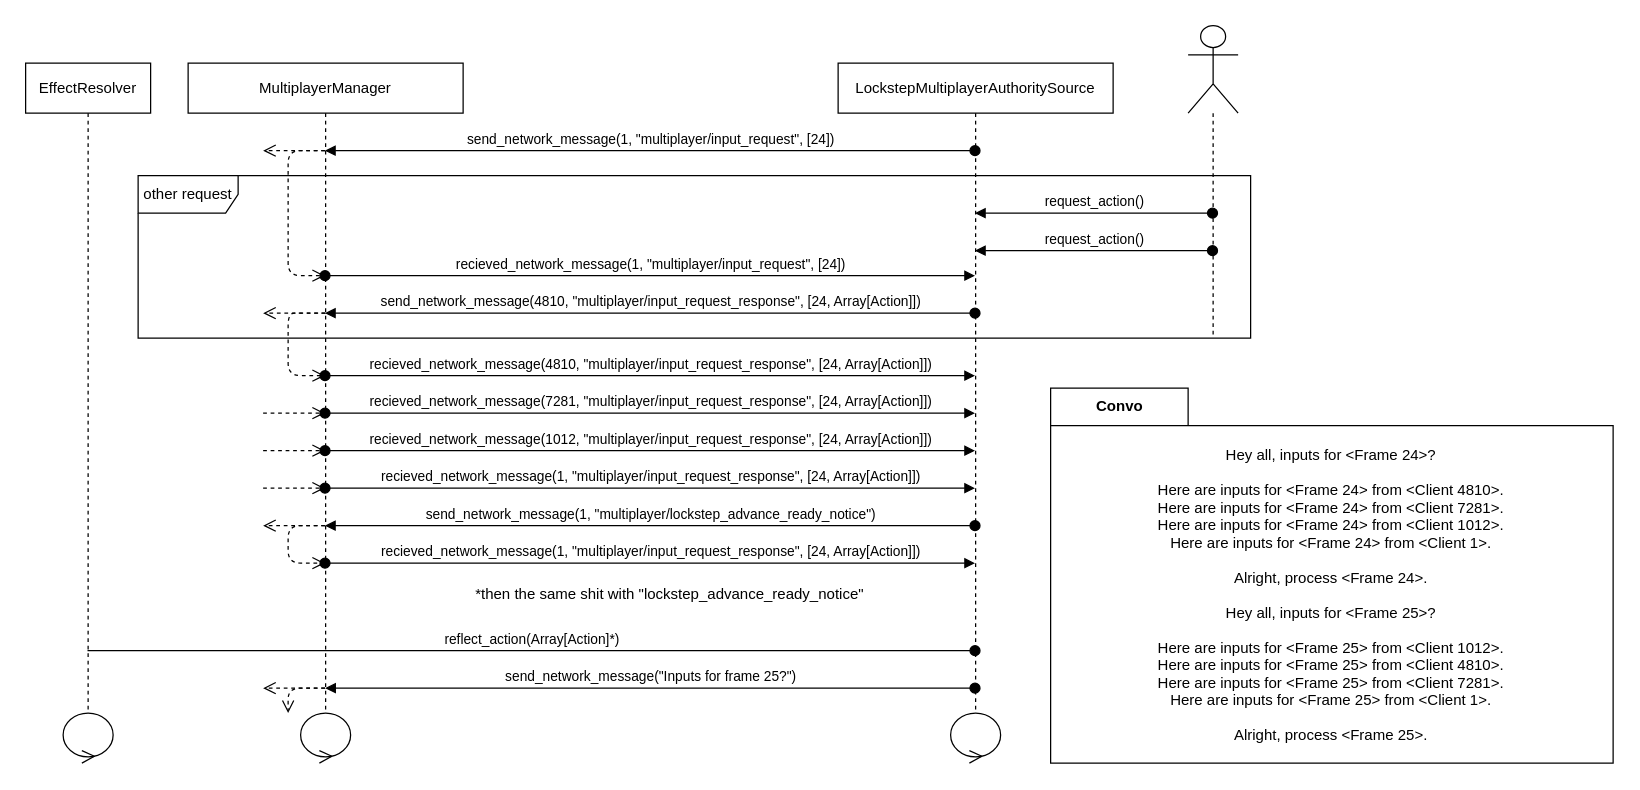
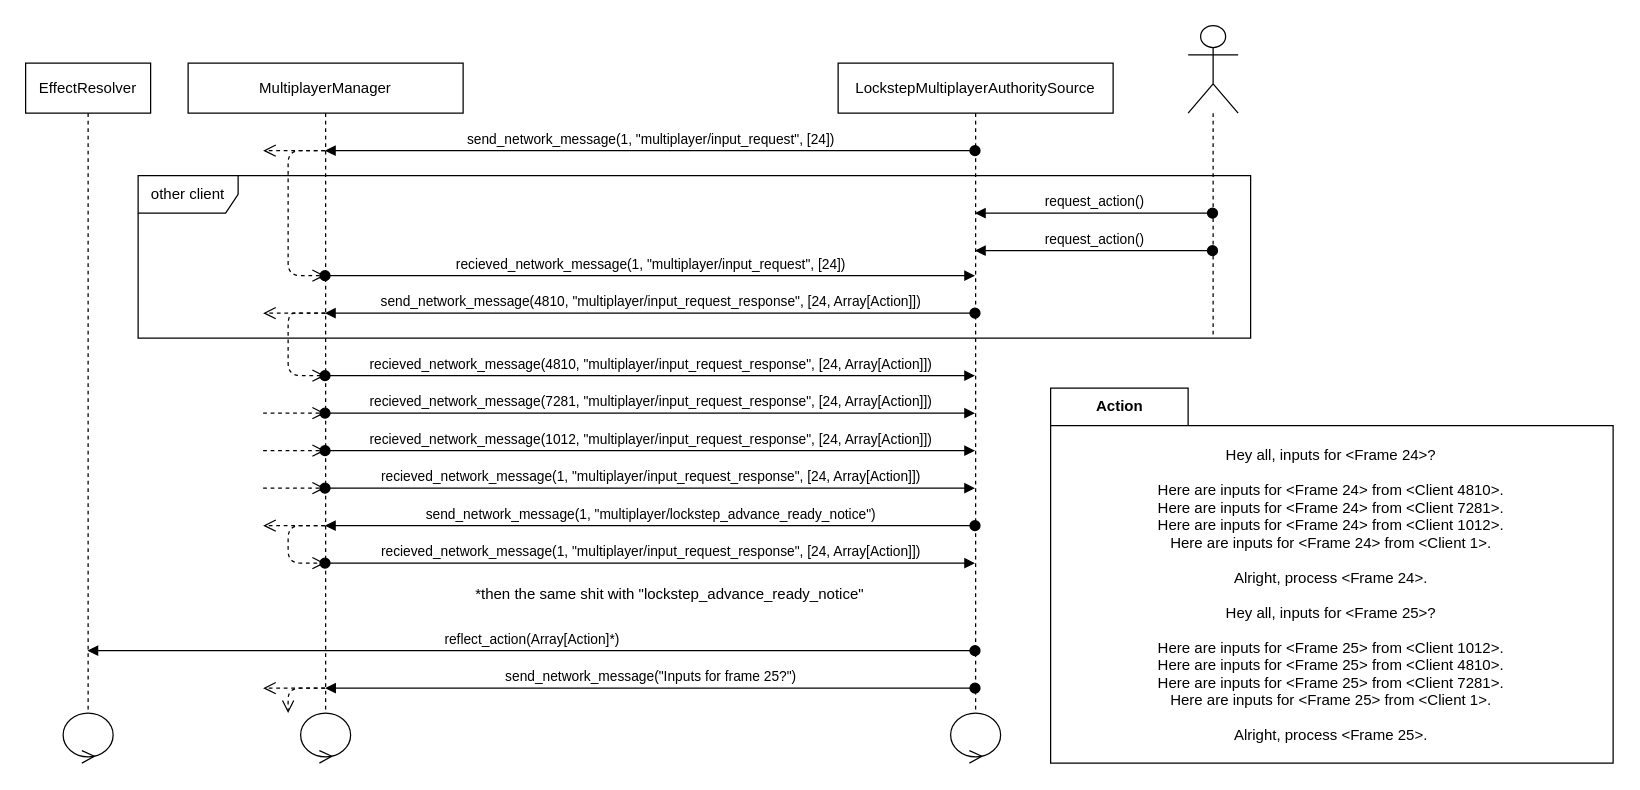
node "other request": label "other request" -> "other client"
node "Convo": label "Convo" -> "Action"
edge "EffectResolver" -> "LockstepMultiplayerAuthoritySource": arrowhead none -> block
